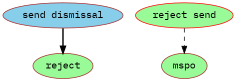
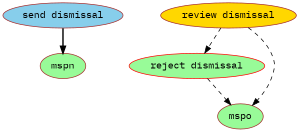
node "reject send": label "reject send" -> "reject dismissal"
node "review dismissal": added
node "reject": label "reject" -> "mspn"
